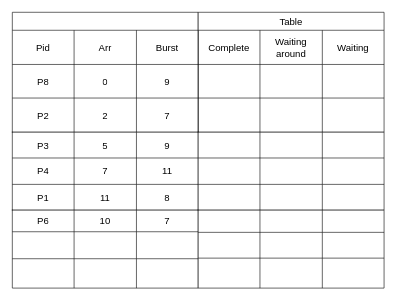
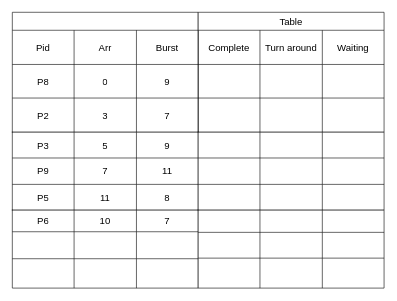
node "Waiting around": label "Waiting around" -> "Turn around"
node "2": label "2" -> "3"
node "P4": label "P4" -> "P9"
node "P1": label "P1" -> "P5"
